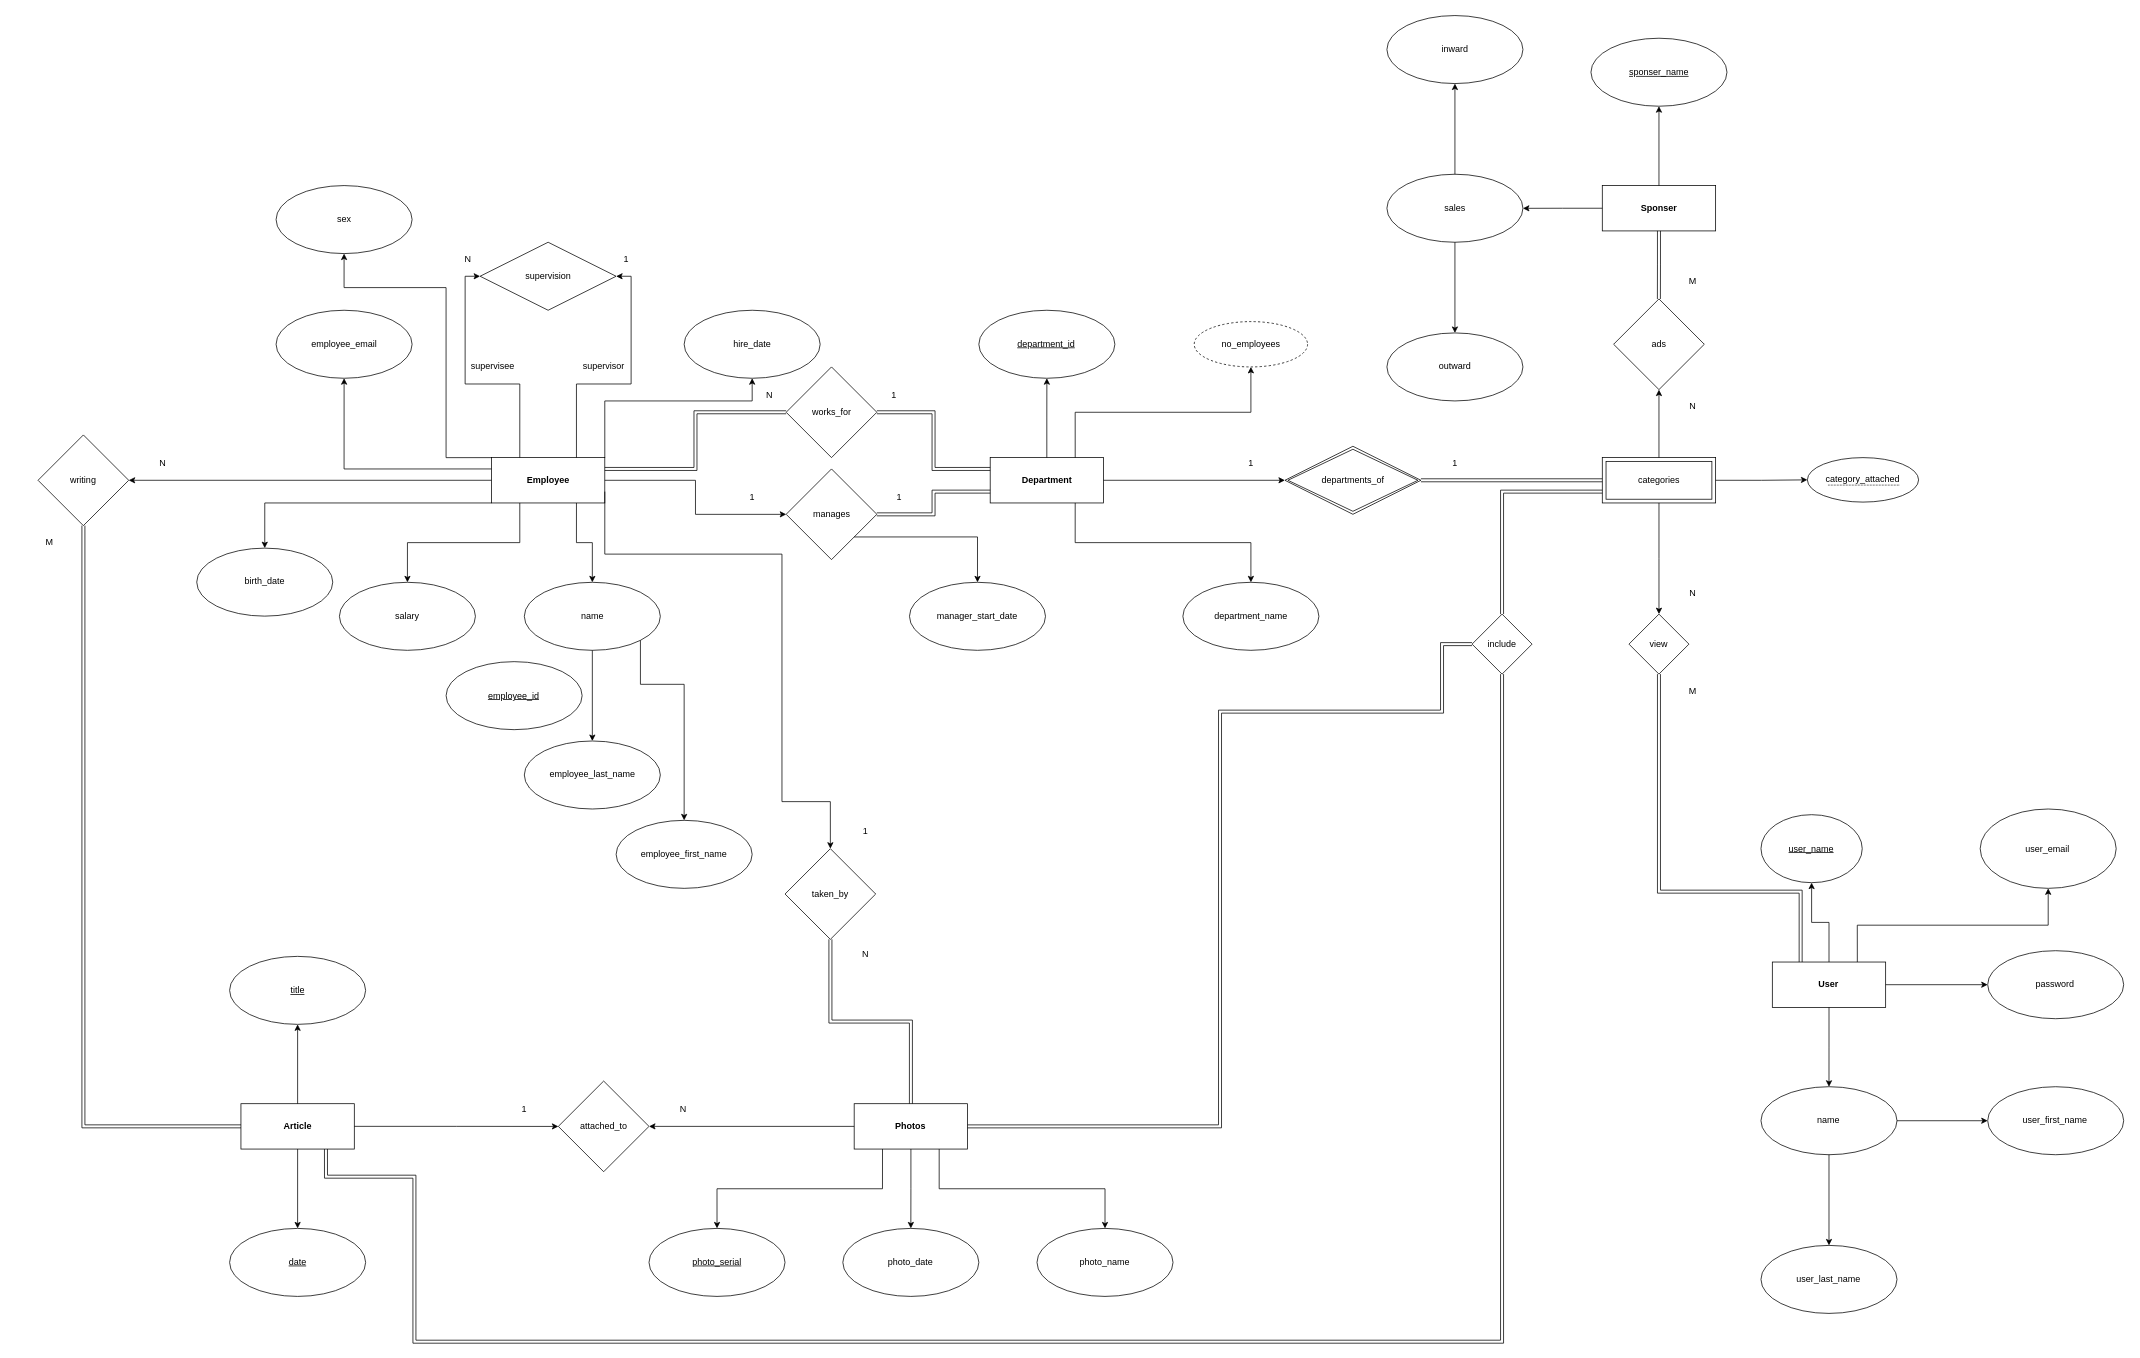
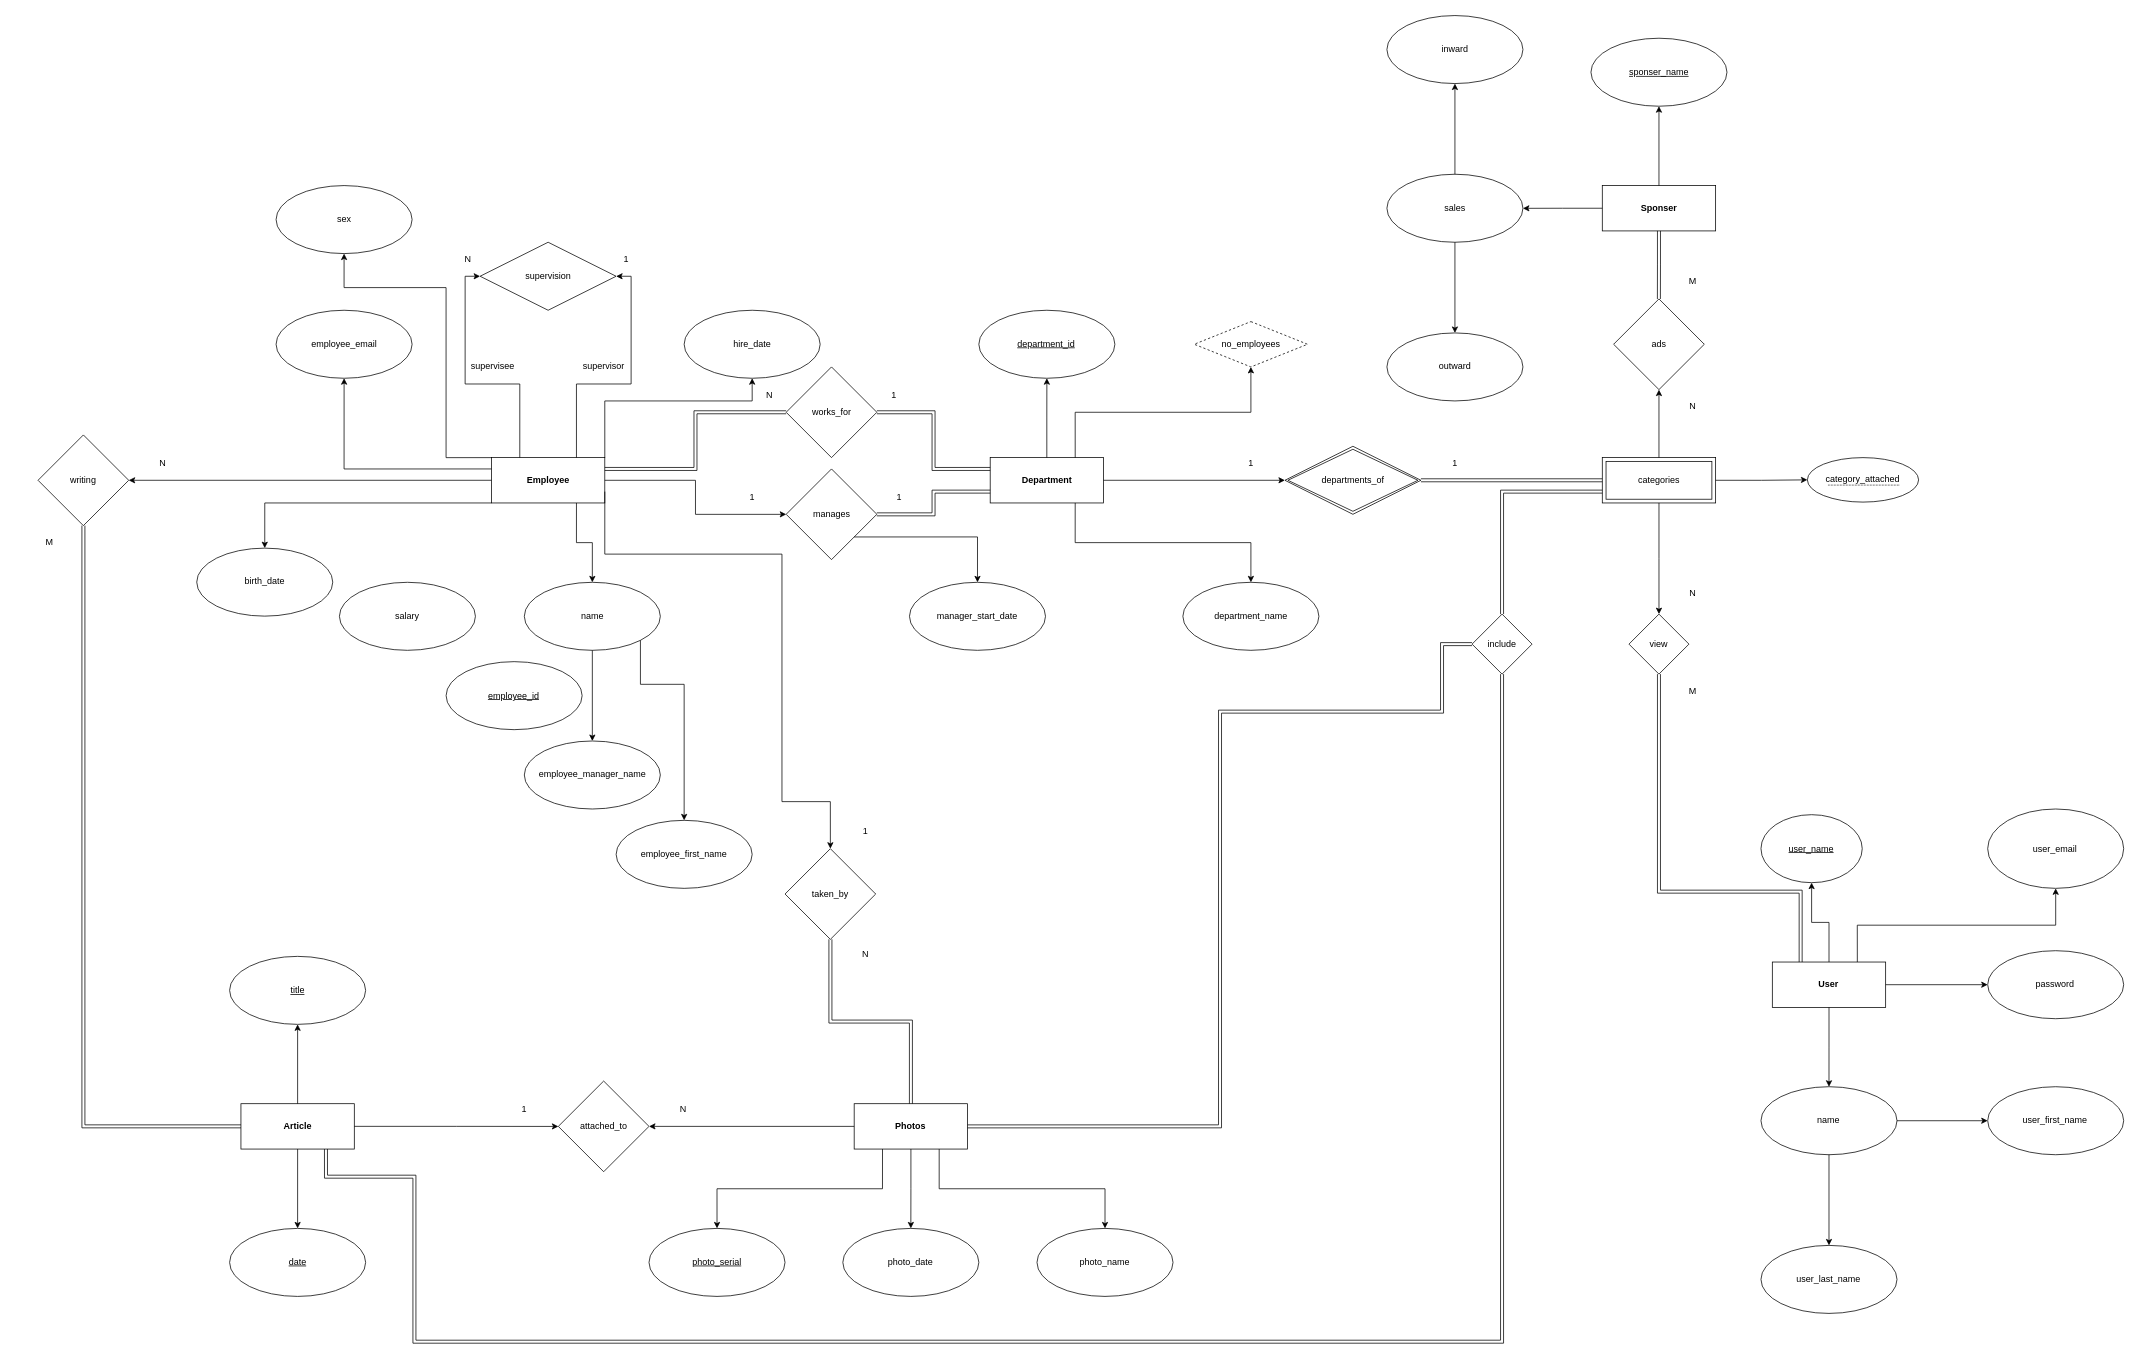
node "no_employees": shape ellipse -> diamond
edge "Employee" -> "salary": removed
node "employee_last_name": label "employee_last_name" -> "employee_manager_name"
node "user_email": moved (2048, 848) -> (2055, 848)
